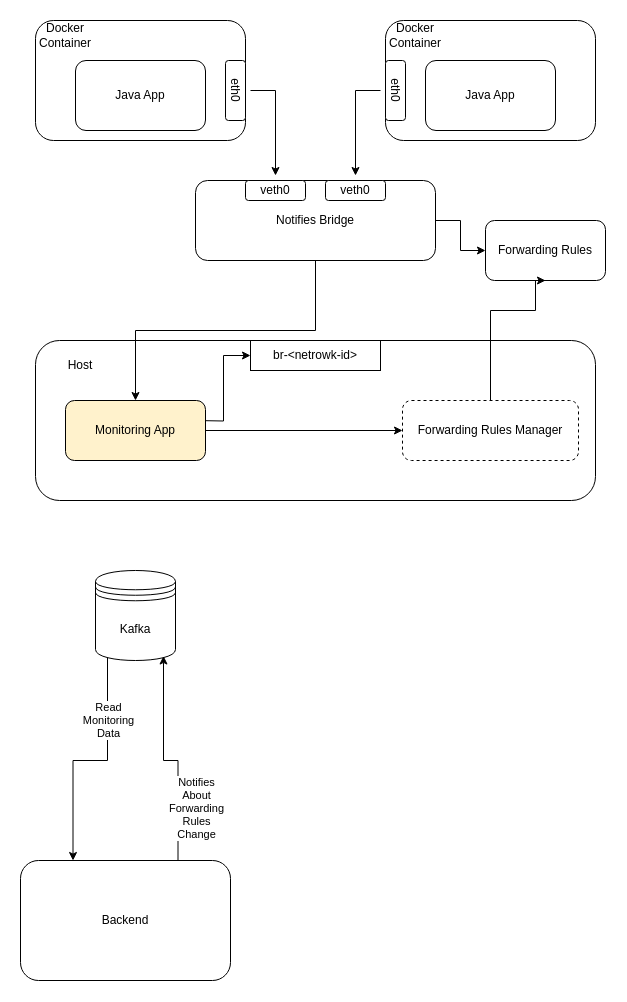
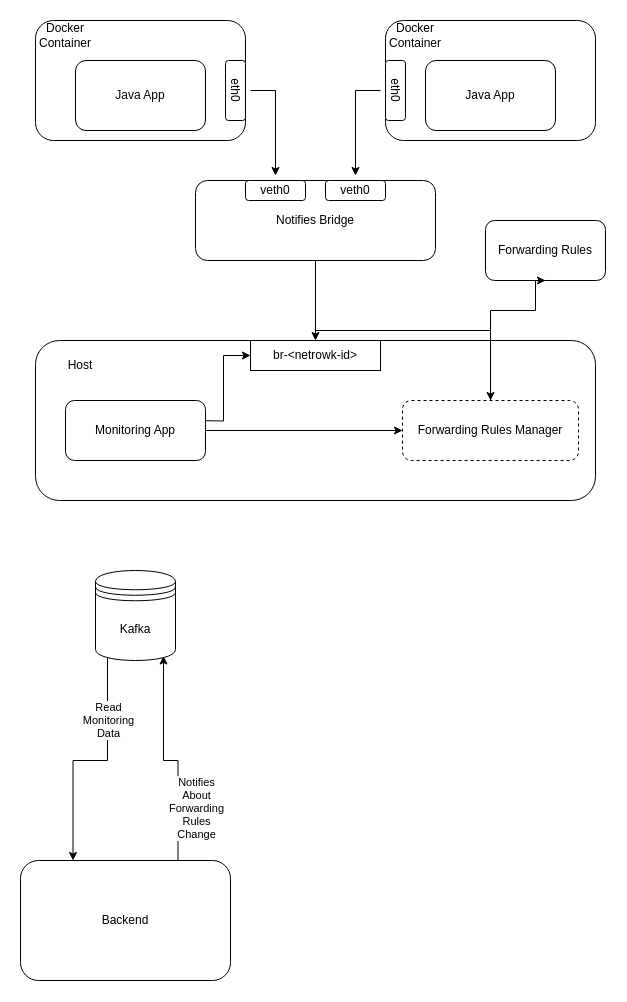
edge "Notifies Bridge" -> "Forwarding Rules": now "Notifies Bridge" -> "Forwarding Rules Manager"
edge "Notifies Bridge" -> "Monitoring App": now "Notifies Bridge" -> "br-<netrowk-id>"
node "Monitoring App": fillcolor #fff2cc -> #ffffff
